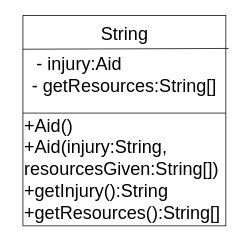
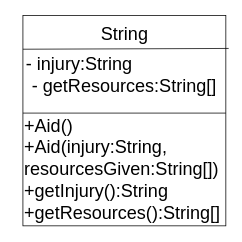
node "- injury:Aid": label "- injury:Aid" -> "- injury:String"
